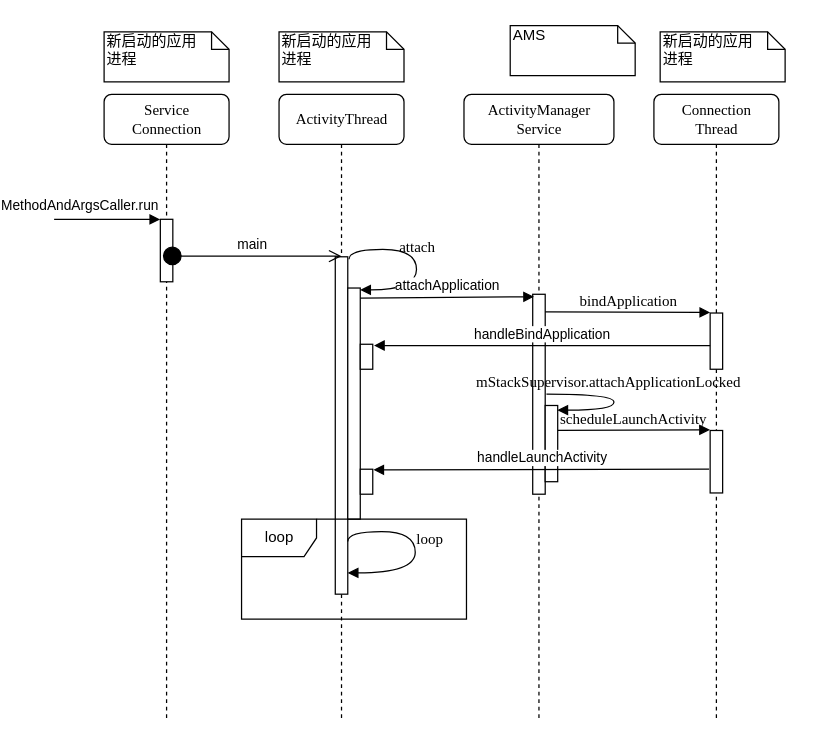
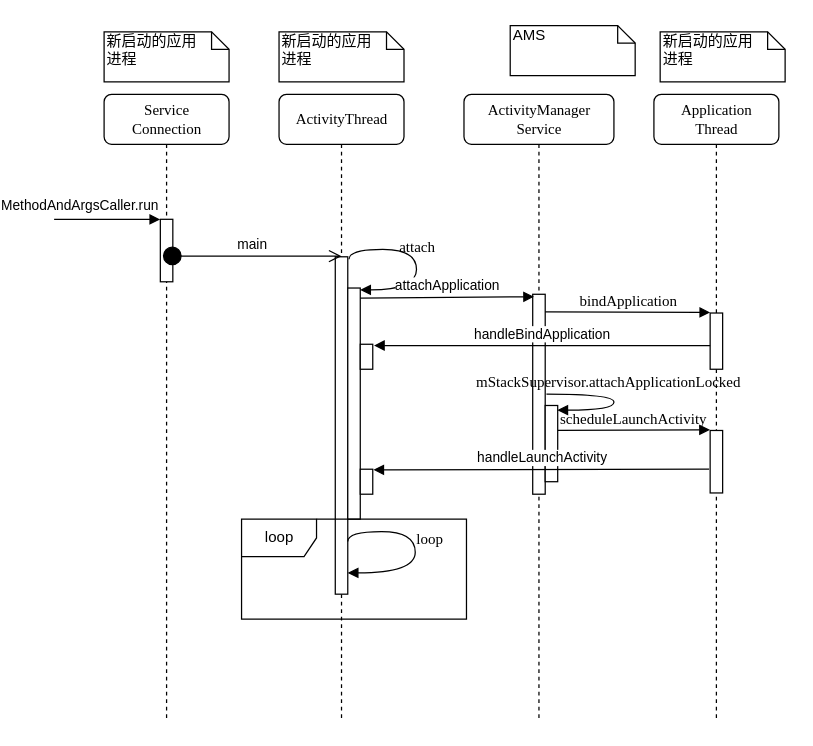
node "Connection Thread": label "Connection Thread" -> "Application Thread"
